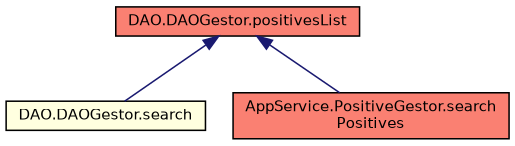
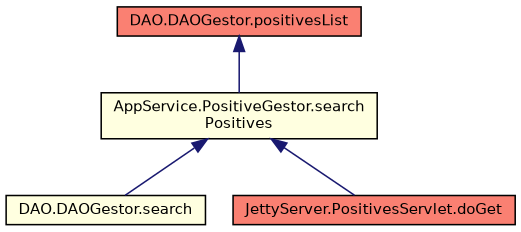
edge "DAO.DAOGestor.search" -> "DAO.DAOGestor.positivesList": now "DAO.DAOGestor.search" -> "AppService.PositiveGestor.search Positives"
node "AppService.PositiveGestor.search Positives": fillcolor salmon -> lightyellow
node "JettyServer.PositivesServlet.doGet": added
